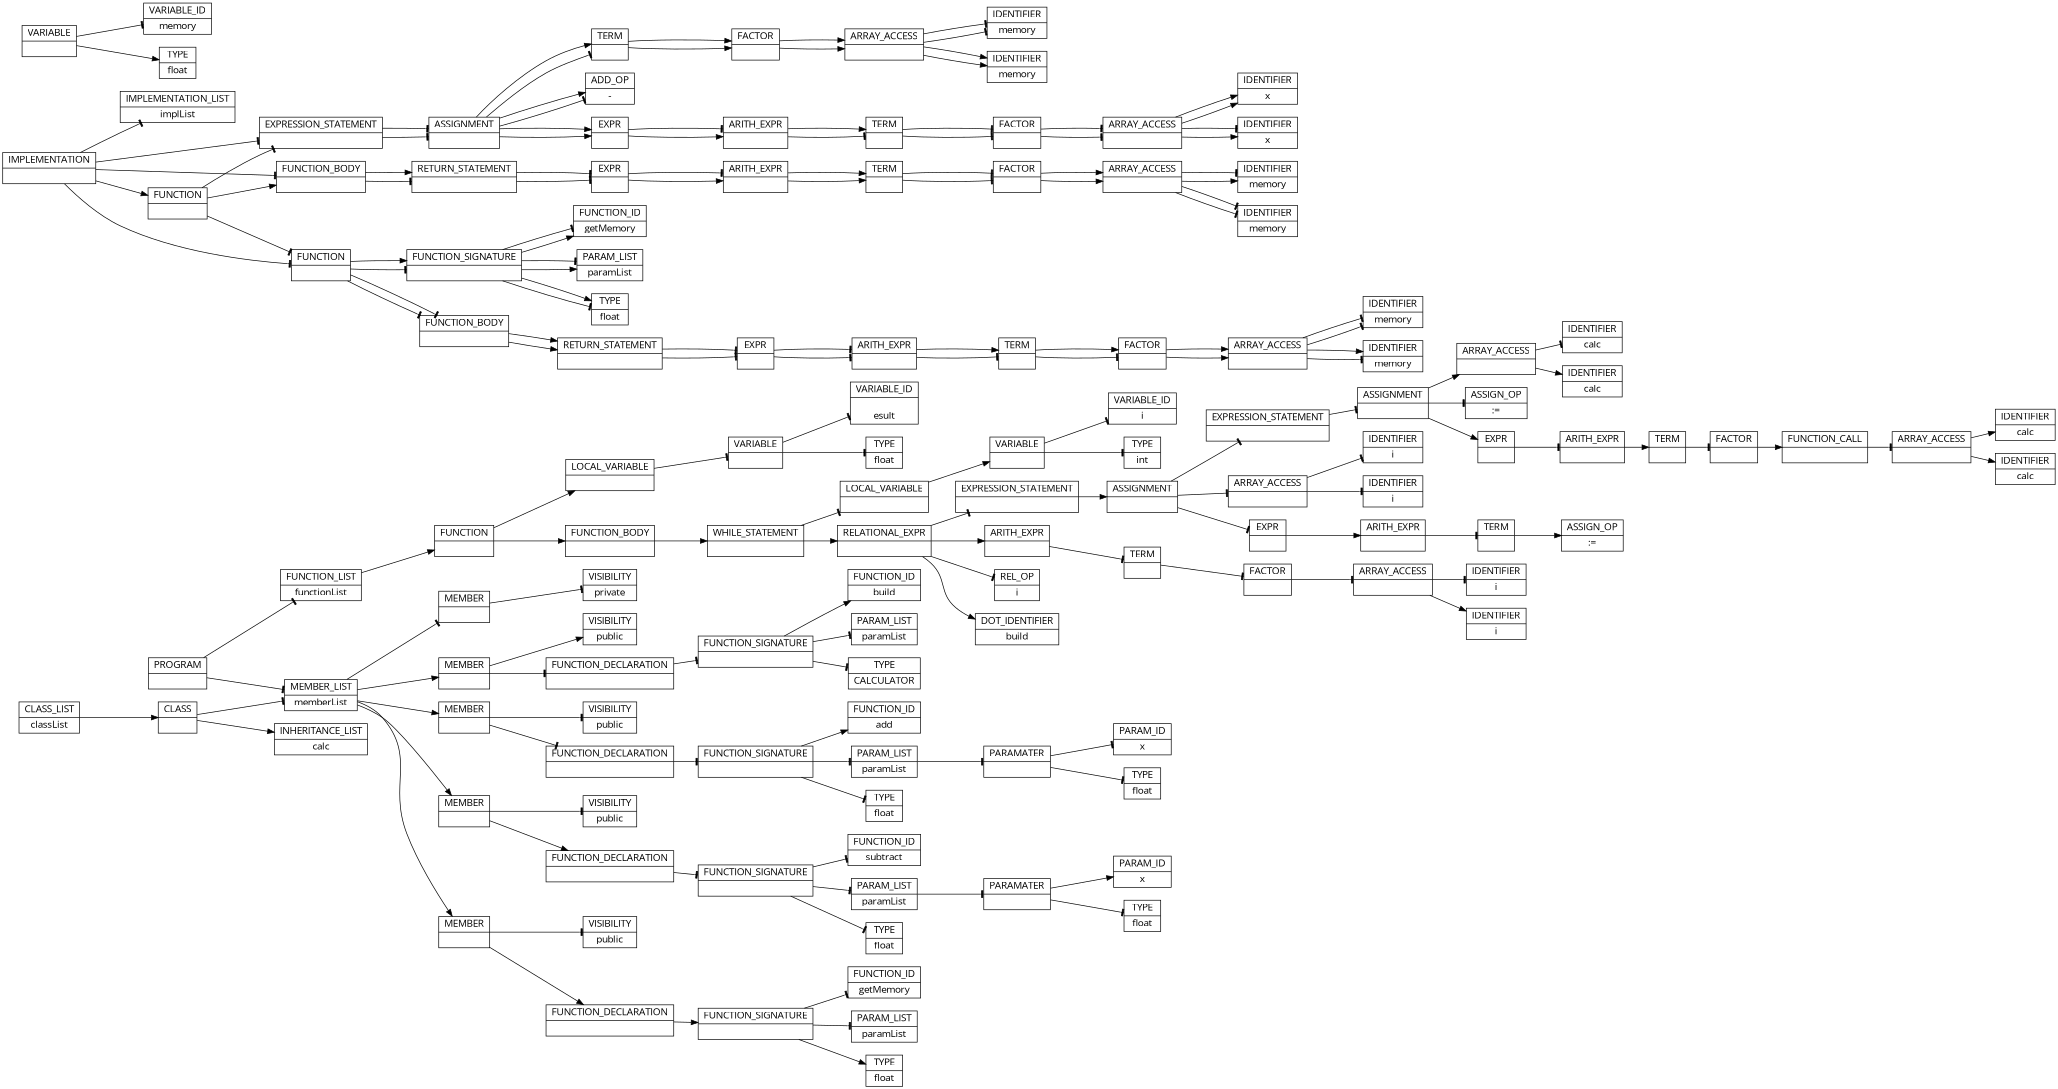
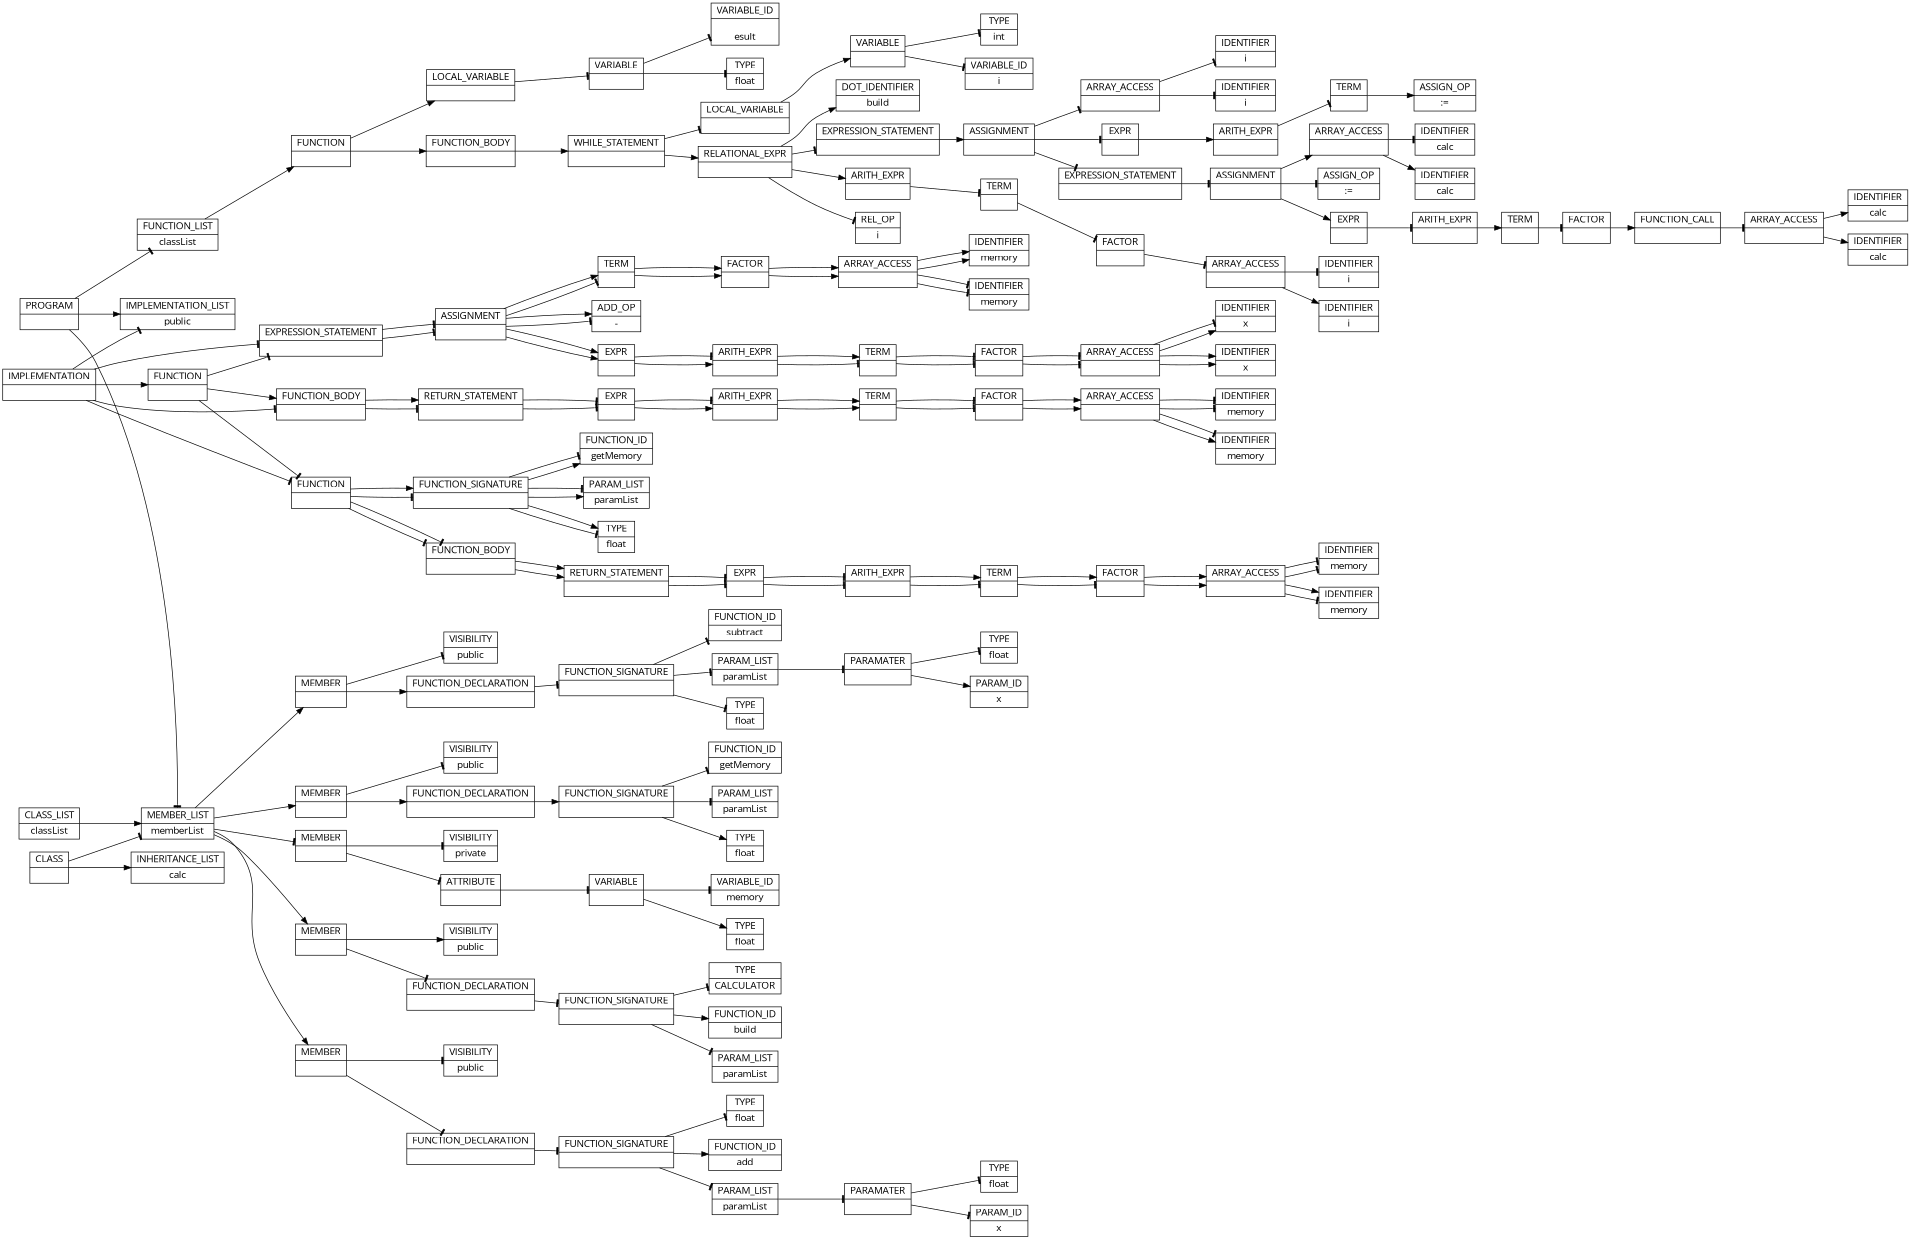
node "IMPLEMENTATION_LIST": text "implList" -> "public"
edge "PROGRAM" -> "IMPLEMENTATION_LIST": added
node "FUNCTION_LIST": text "functionList" -> "classList"
edge "CLASS_LIST" -> "CLASS": now "CLASS_LIST" -> "MEMBER_LIST"
node "ATTRIBUTE": added
